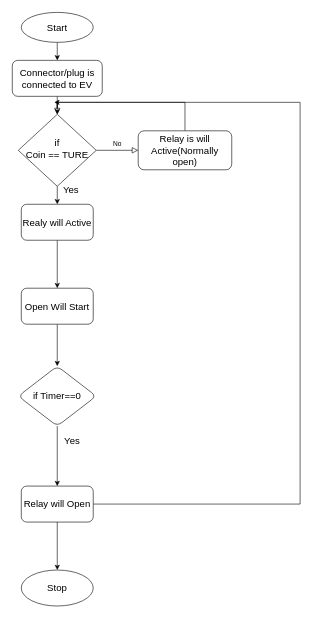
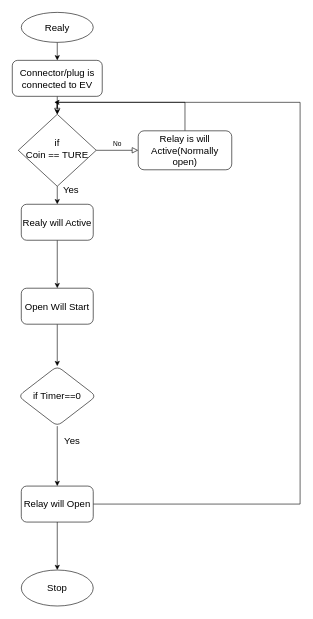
node "Start": label "Start" -> "Realy"
